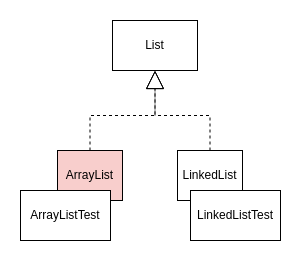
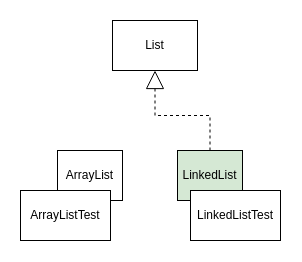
edge "ArrayList" -> "List": removed
node "ArrayList": fillcolor #f8cecc -> #ffffff
node "LinkedList": fillcolor #ffffff -> #d5e8d4
